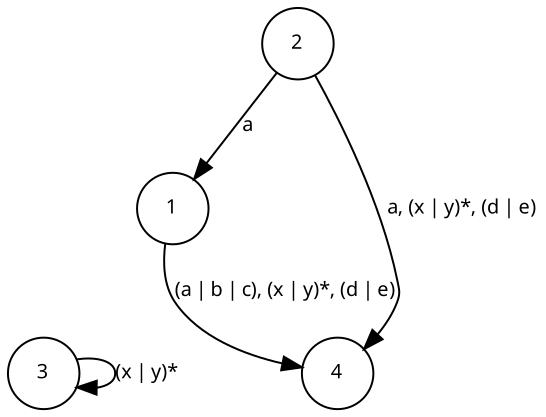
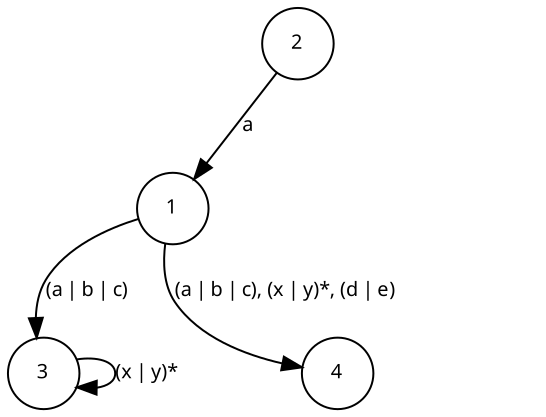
edge "2" -> "4": removed, label "a, (x | y)*, (d | e)"
edge "1" -> "3": added, label "(a | b | c)"
